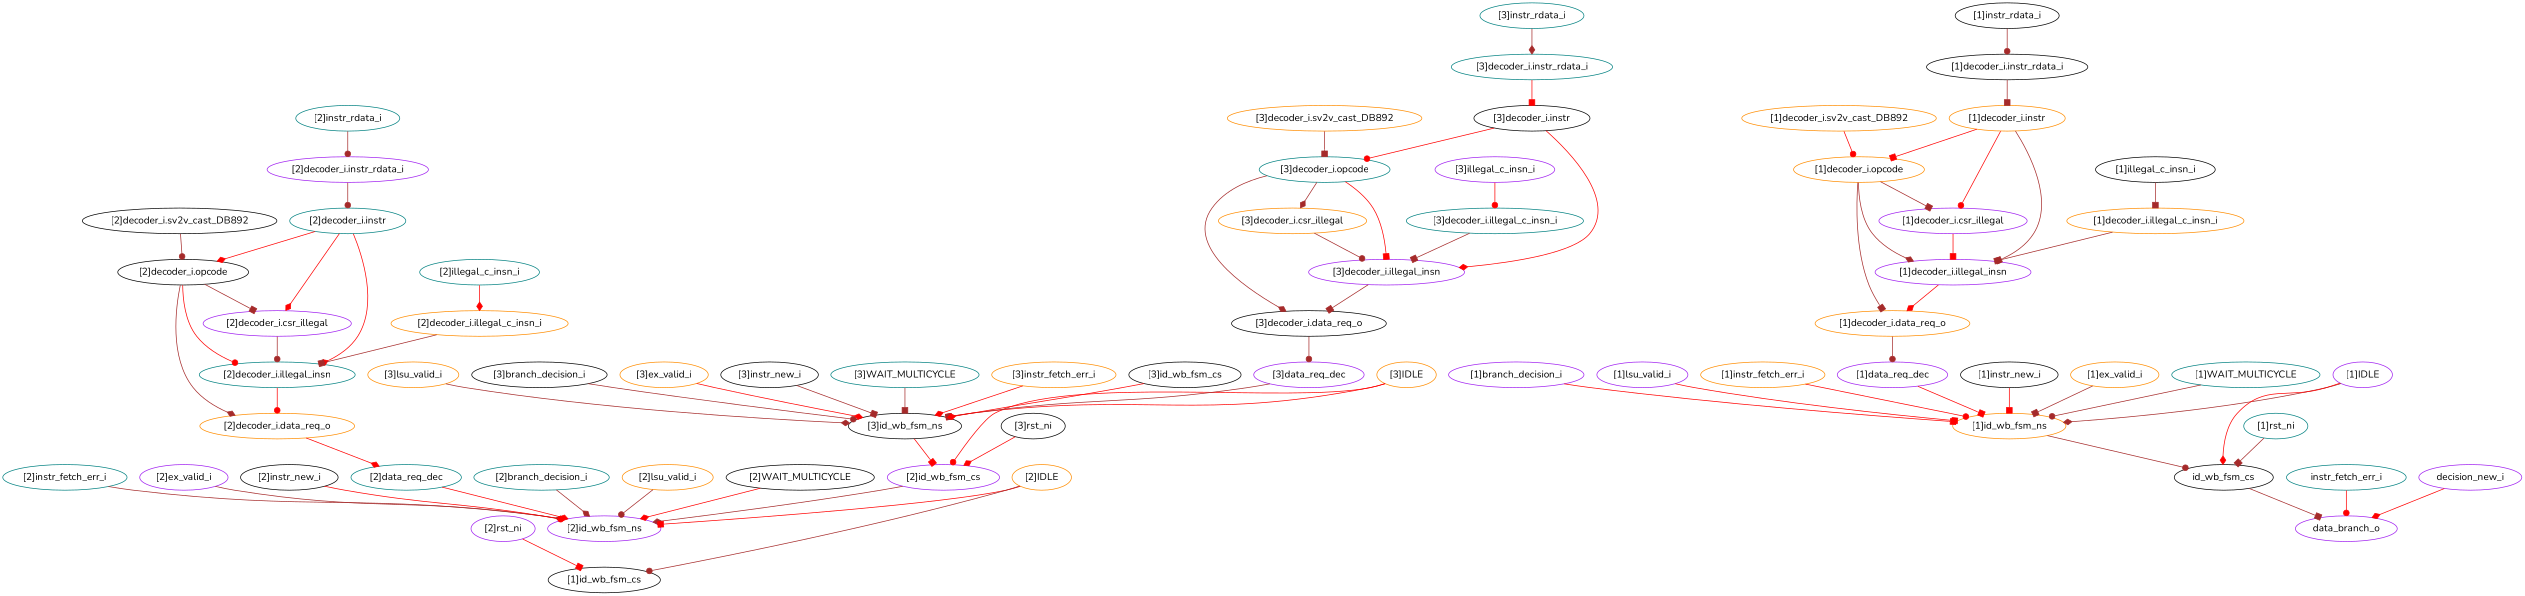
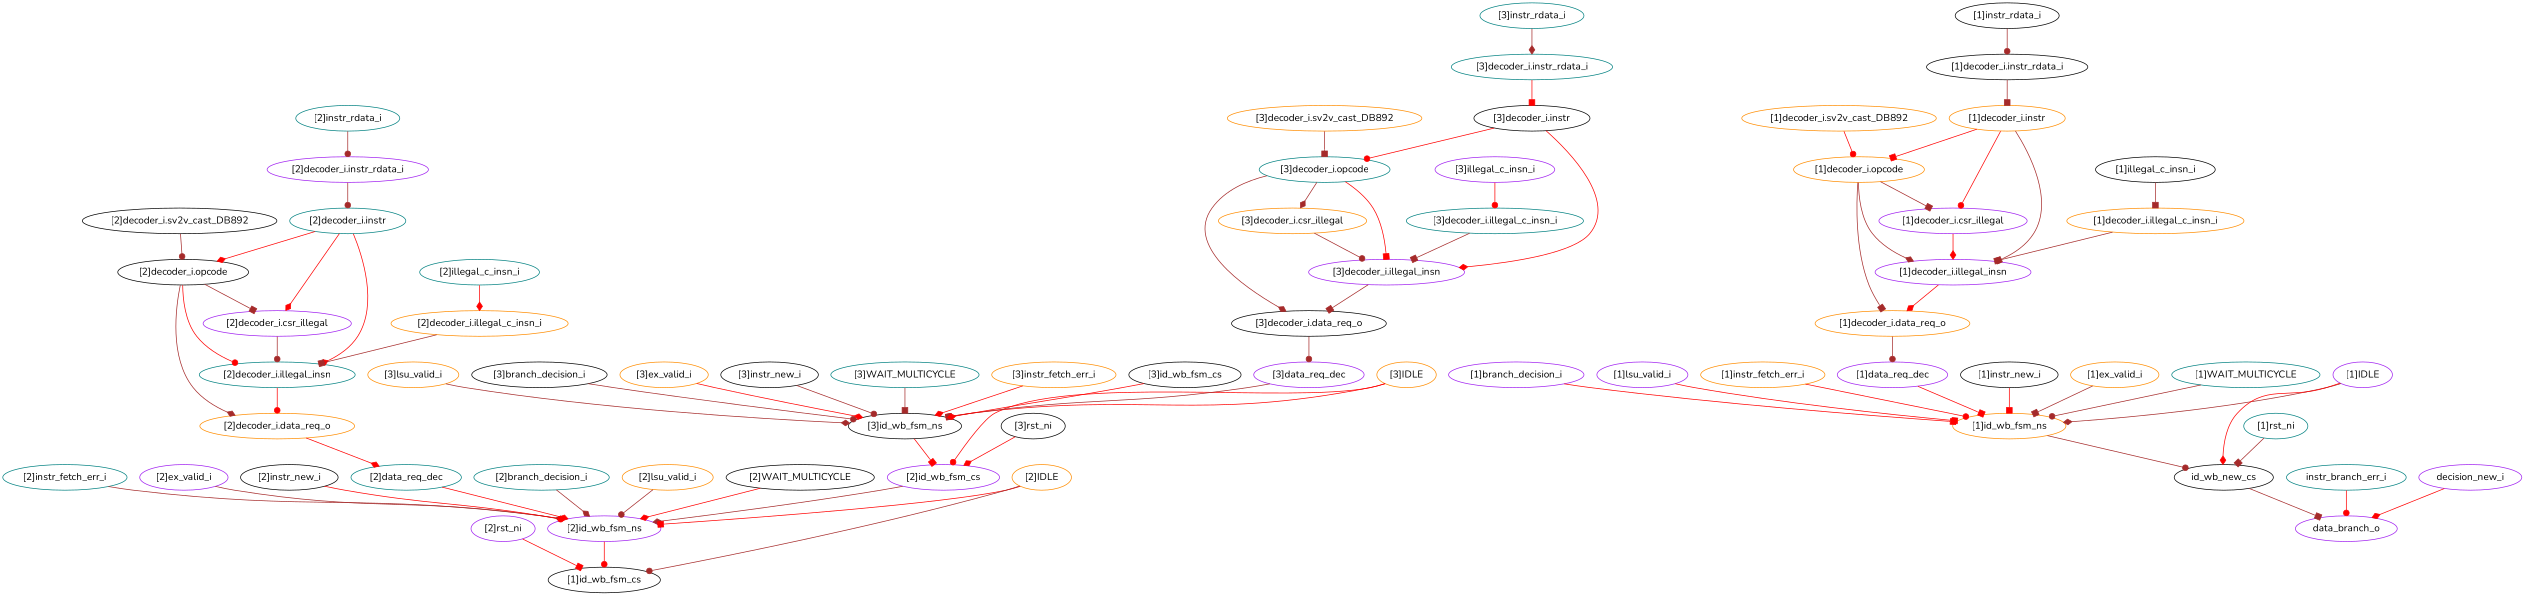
edge "[1]decoder_i.csr_illegal" -> "[1]decoder_i.illegal_insn": arrowhead box -> diamond
edge "[3]instr_new_i" -> "[3]id_wb_fsm_ns": arrowhead box -> dot
node "id_wb_fsm_cs": label "id_wb_fsm_cs" -> "id_wb_new_cs"
node "instr_fetch_err_i": label "instr_fetch_err_i" -> "instr_branch_err_i"
edge "[2]id_wb_fsm_ns" -> "[1]id_wb_fsm_cs": added
